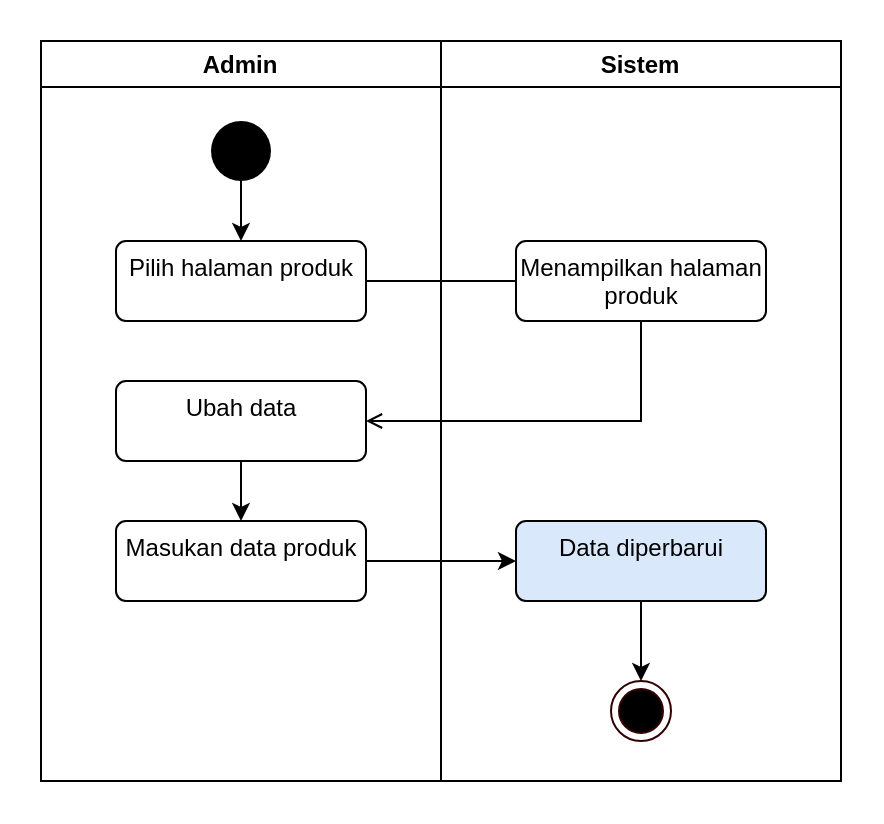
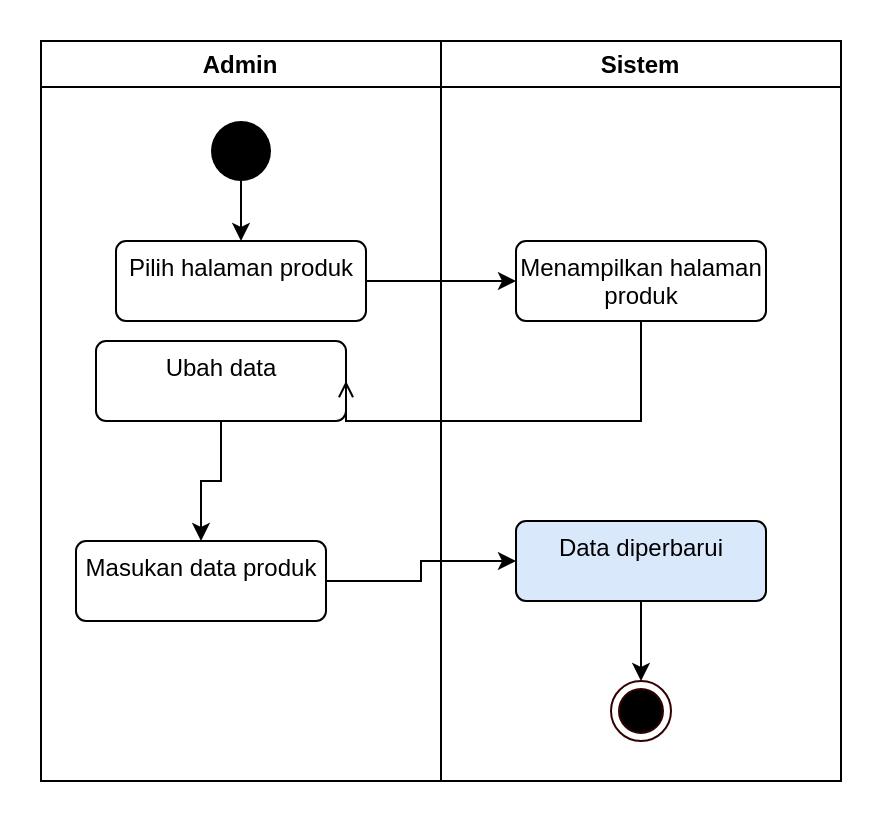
edge "Pilih halaman produk" -- "Menampilkan halaman produk": arrowhead none -> classic
node "Ubah data": moved (241, 421) -> (221, 381)
node "Masukan data produk": moved (241, 561) -> (201, 581)
